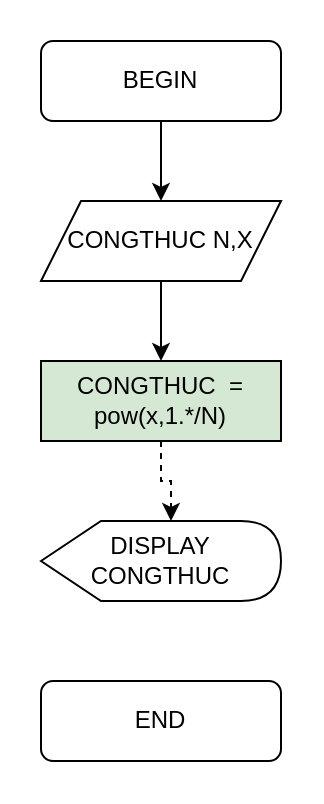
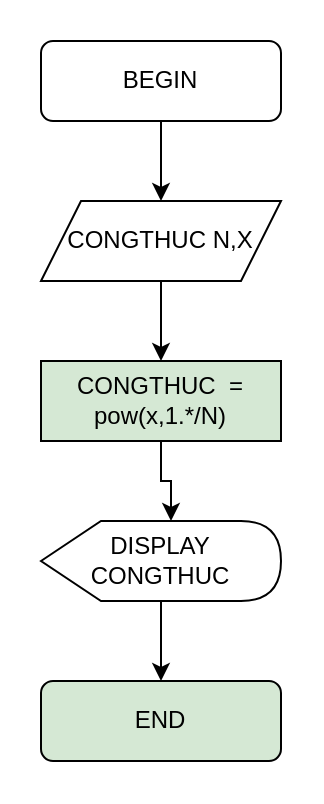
edge "CONGTHUC = pow(x,1.*/N)" -> "DISPLAY CONGTHUC": style dashed -> solid
edge "DISPLAY CONGTHUC" -> "END": added
node "END": fillcolor #ffffff -> #d5e8d4
